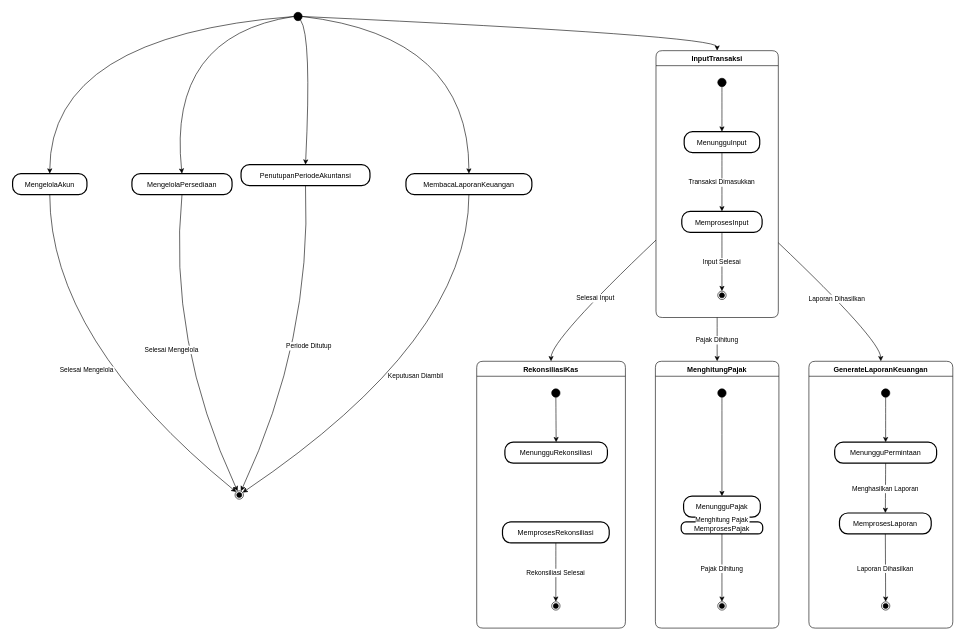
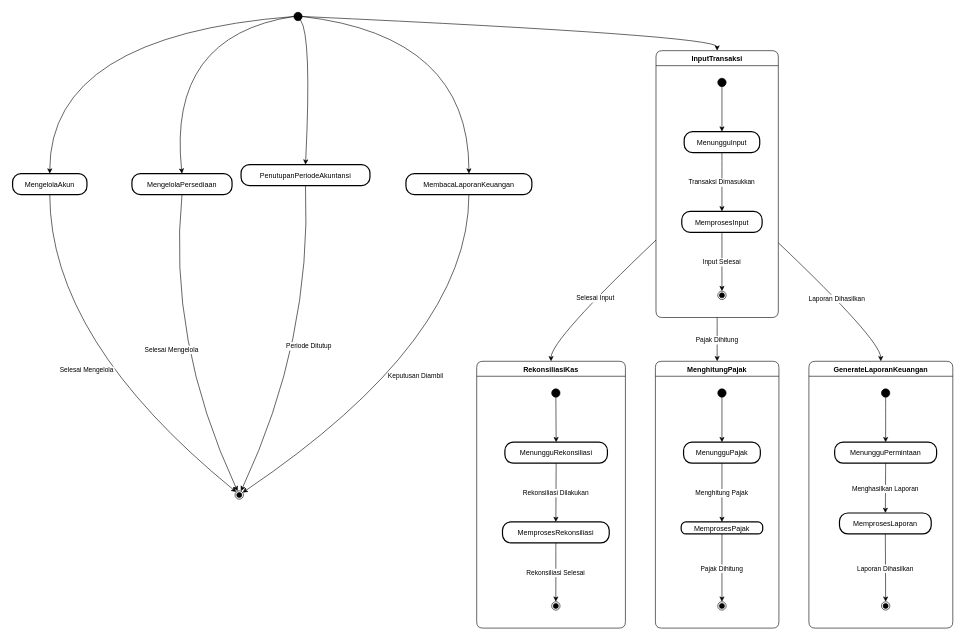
edge "MenungguRekonsiliasi" -> "MemprosesRekonsiliasi": added, label "Rekonsiliasi Dilakukan"
node "MenungguPajak": moved (722, 507) -> (722, 453)
